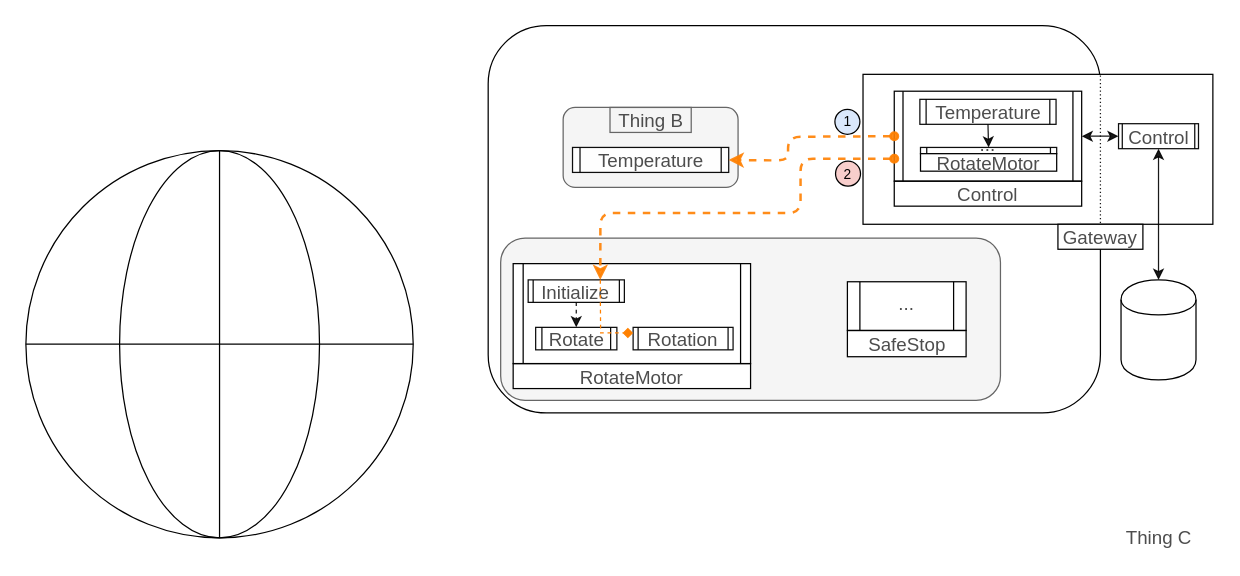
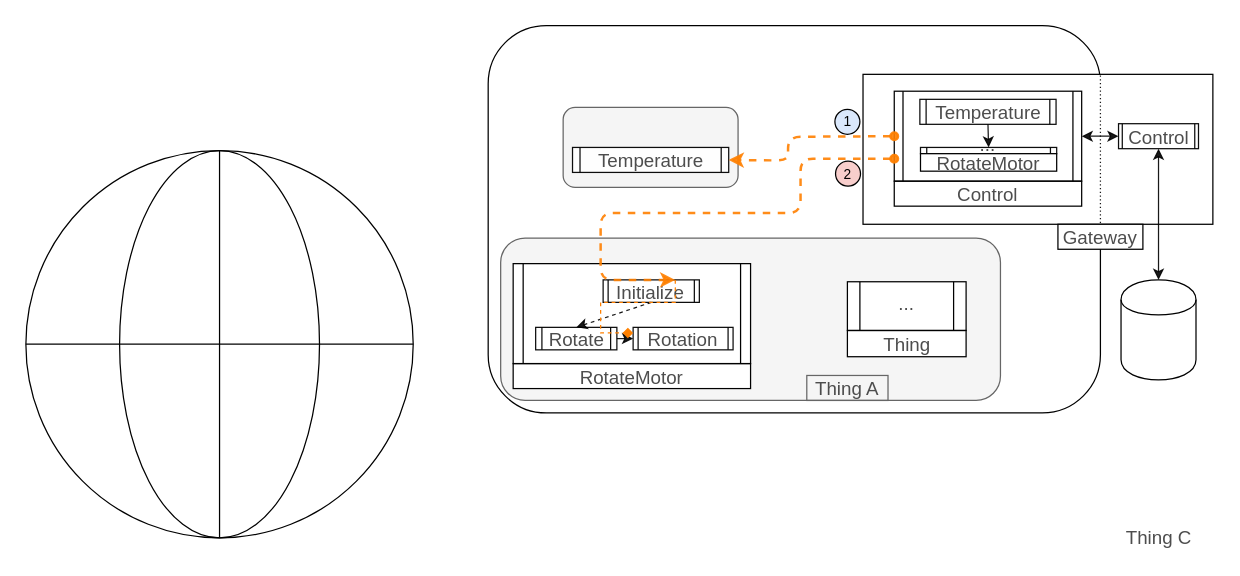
node "Thing B": removed
node "Initialize": moved (576, 291) -> (651, 291)
edge "Rotate" -> "Rotation": added
node "SafeStop": label "SafeStop" -> "Thing"
node "Thing A": added
